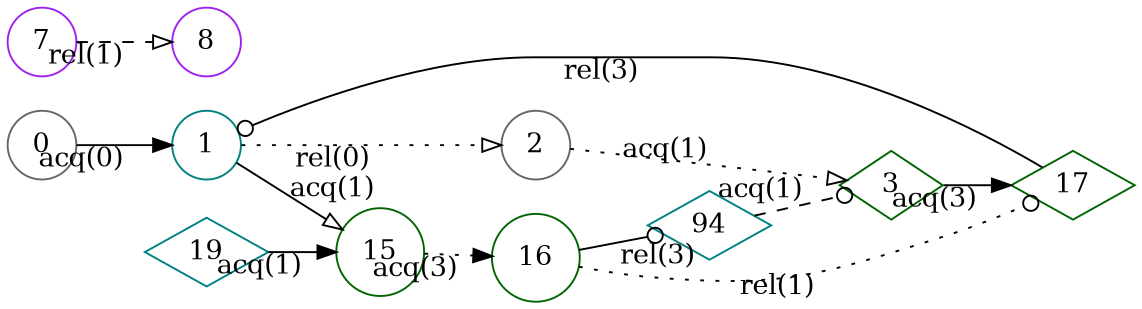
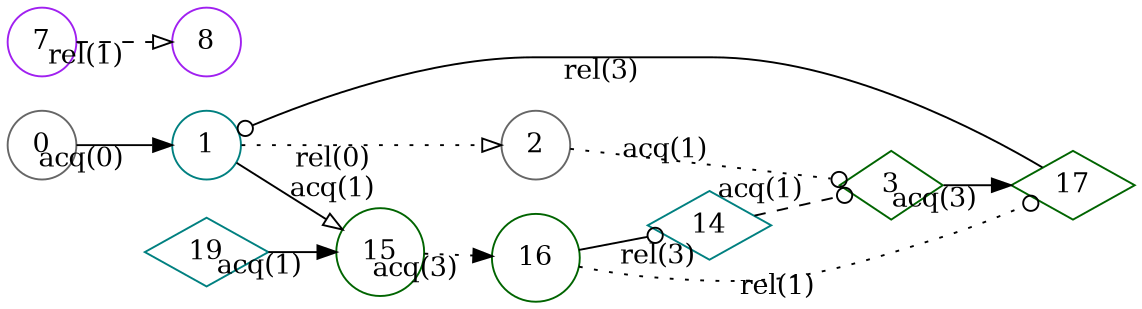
edge "2" -> "3": arrowhead onormal -> odot
node "94": label "94" -> "14"
